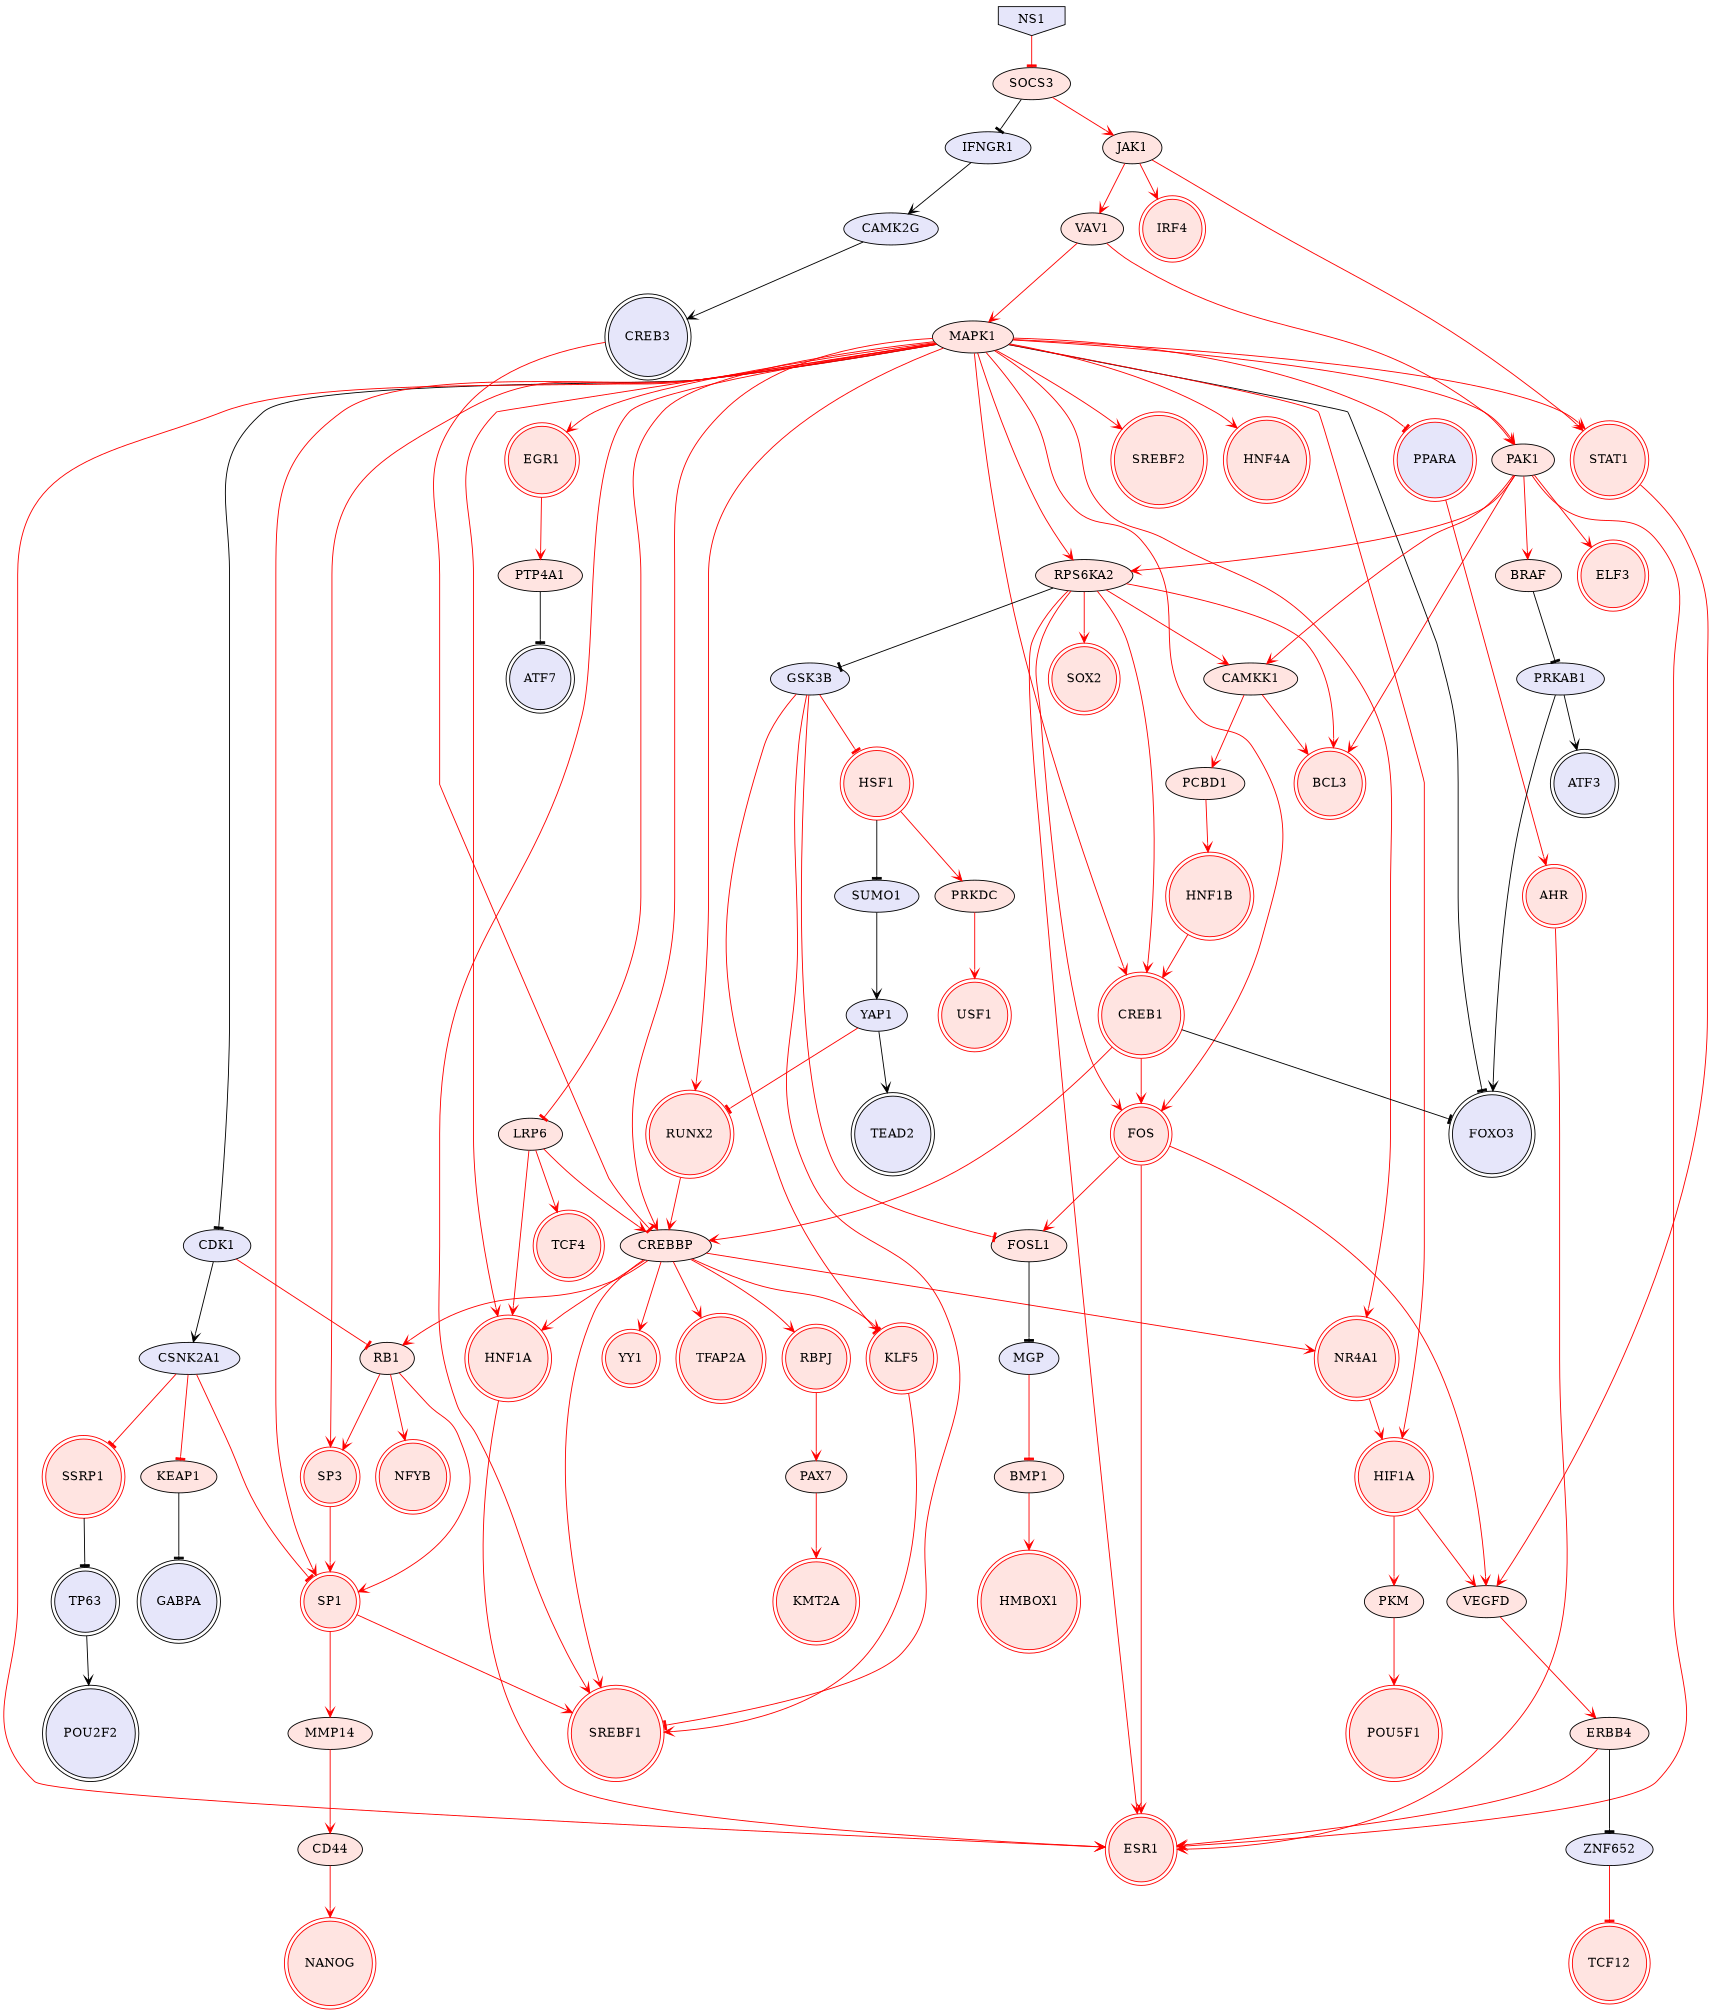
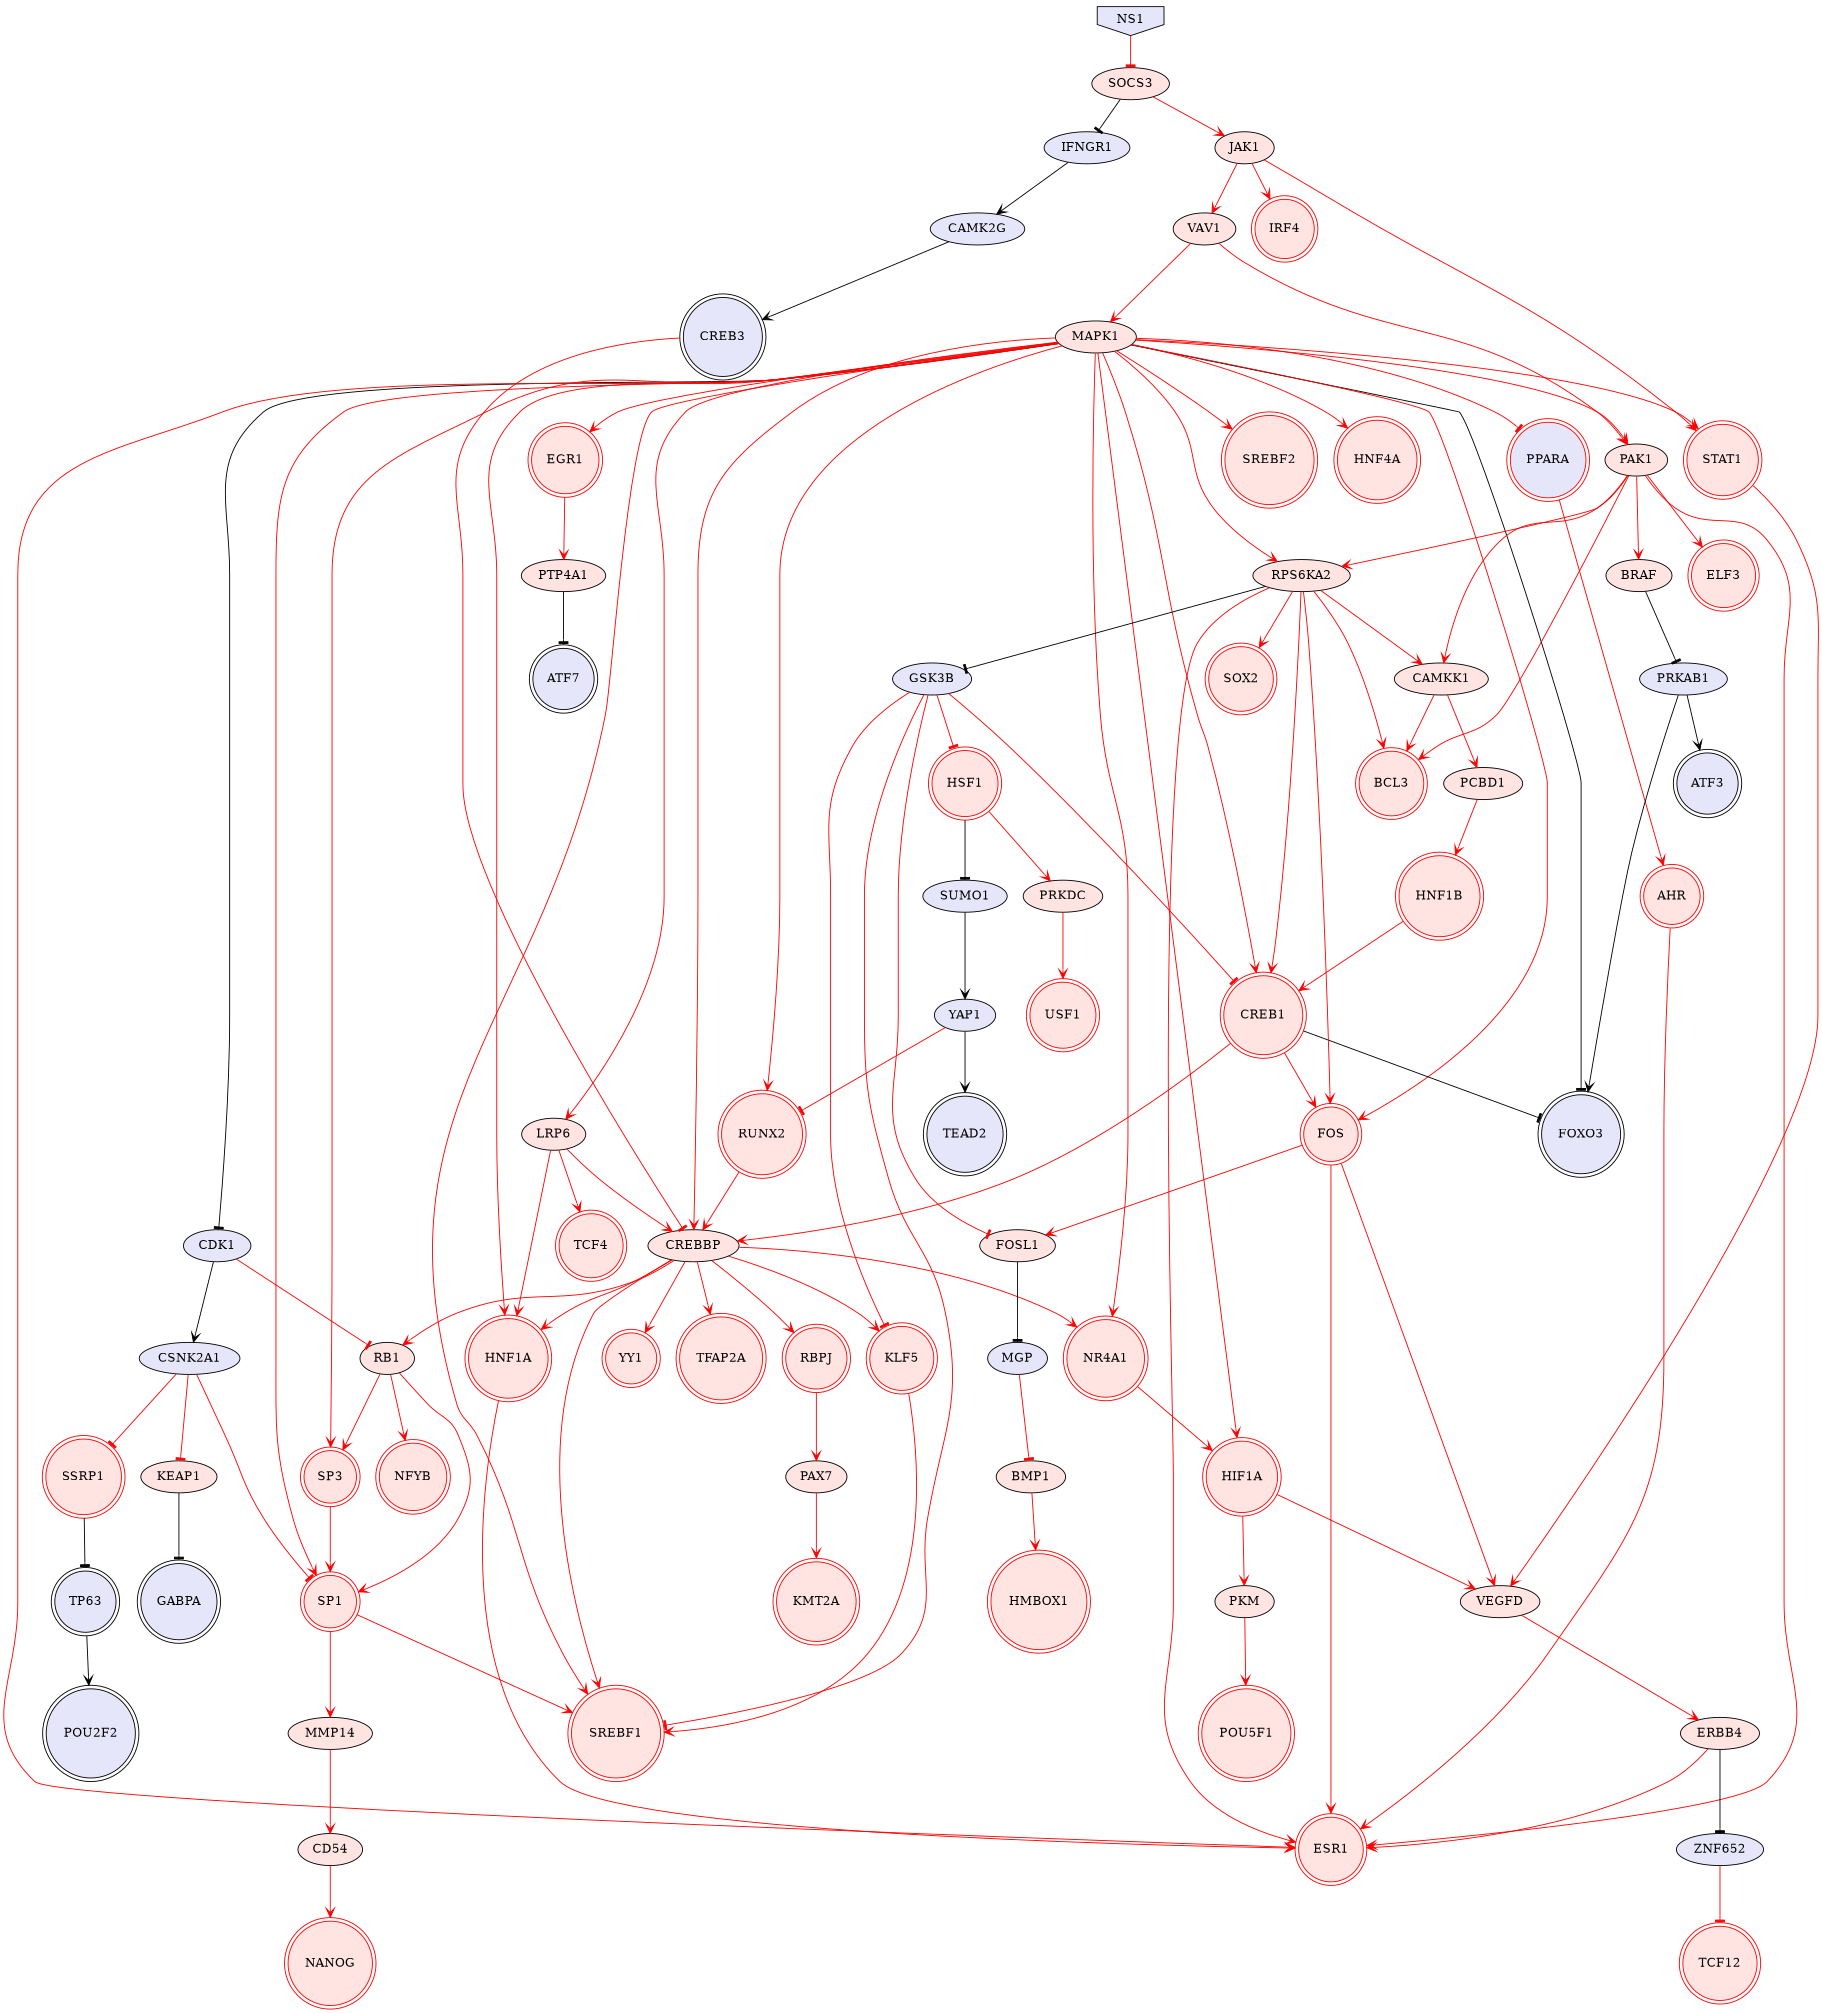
edge "MAPK1" -> "LRP6": arrowhead tee -> vee
edge "GSK3B" -> "CREB1": added
node "CD44": label "CD44" -> "CD54"
